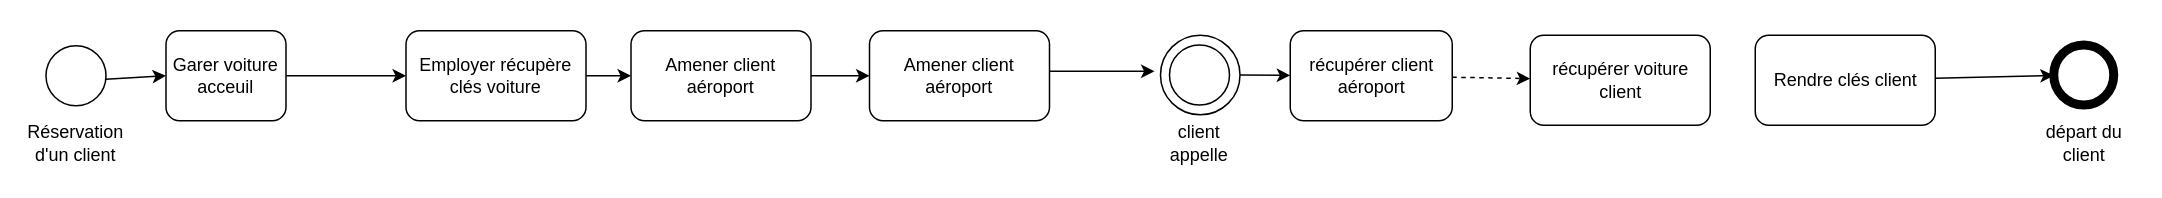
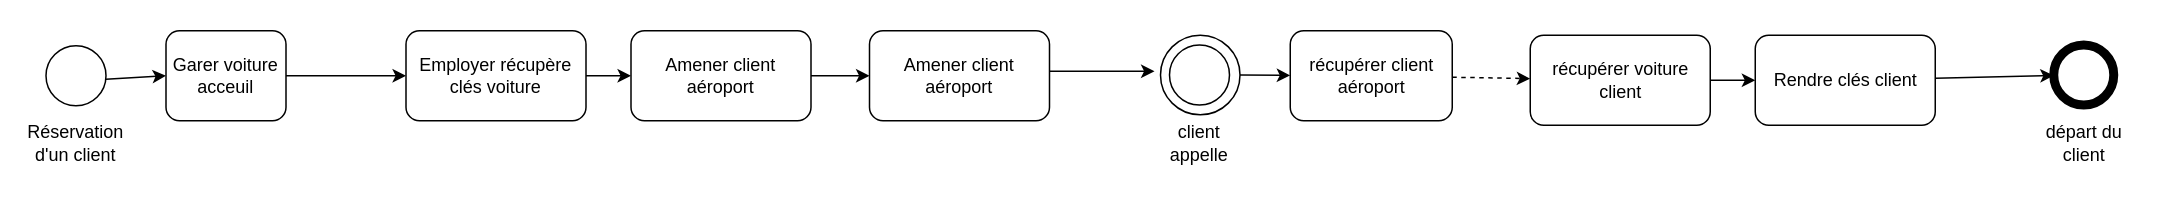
edge "récupérer voiture client" -> "Rendre clés client": added
